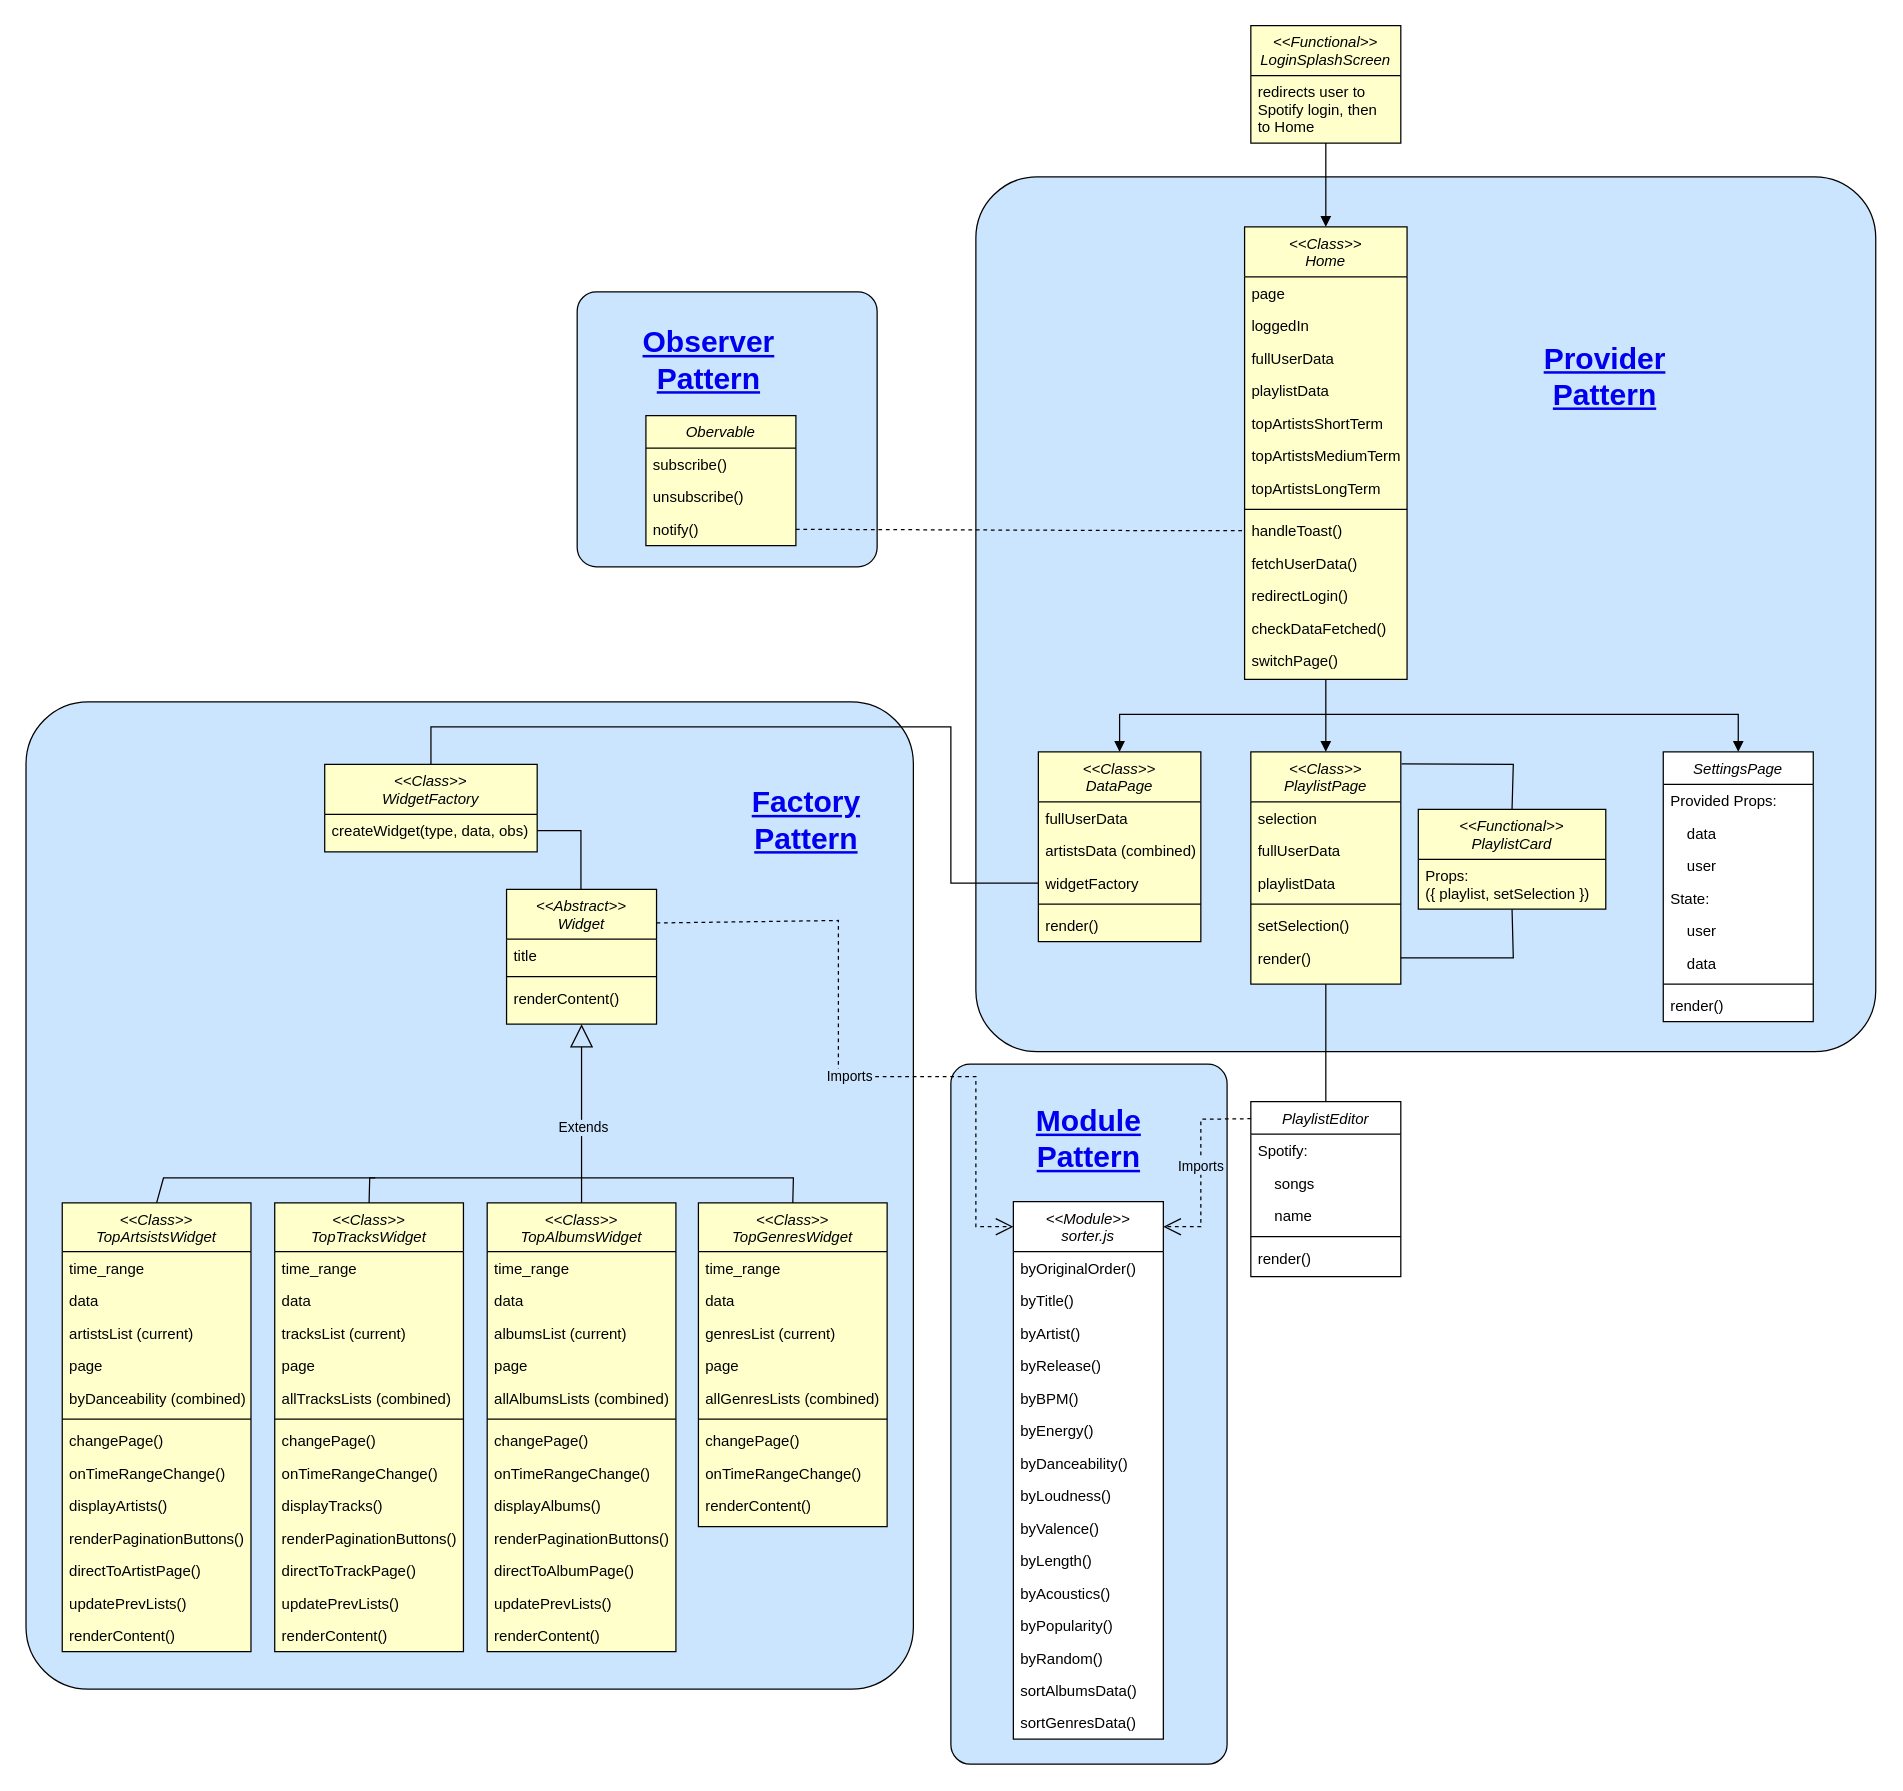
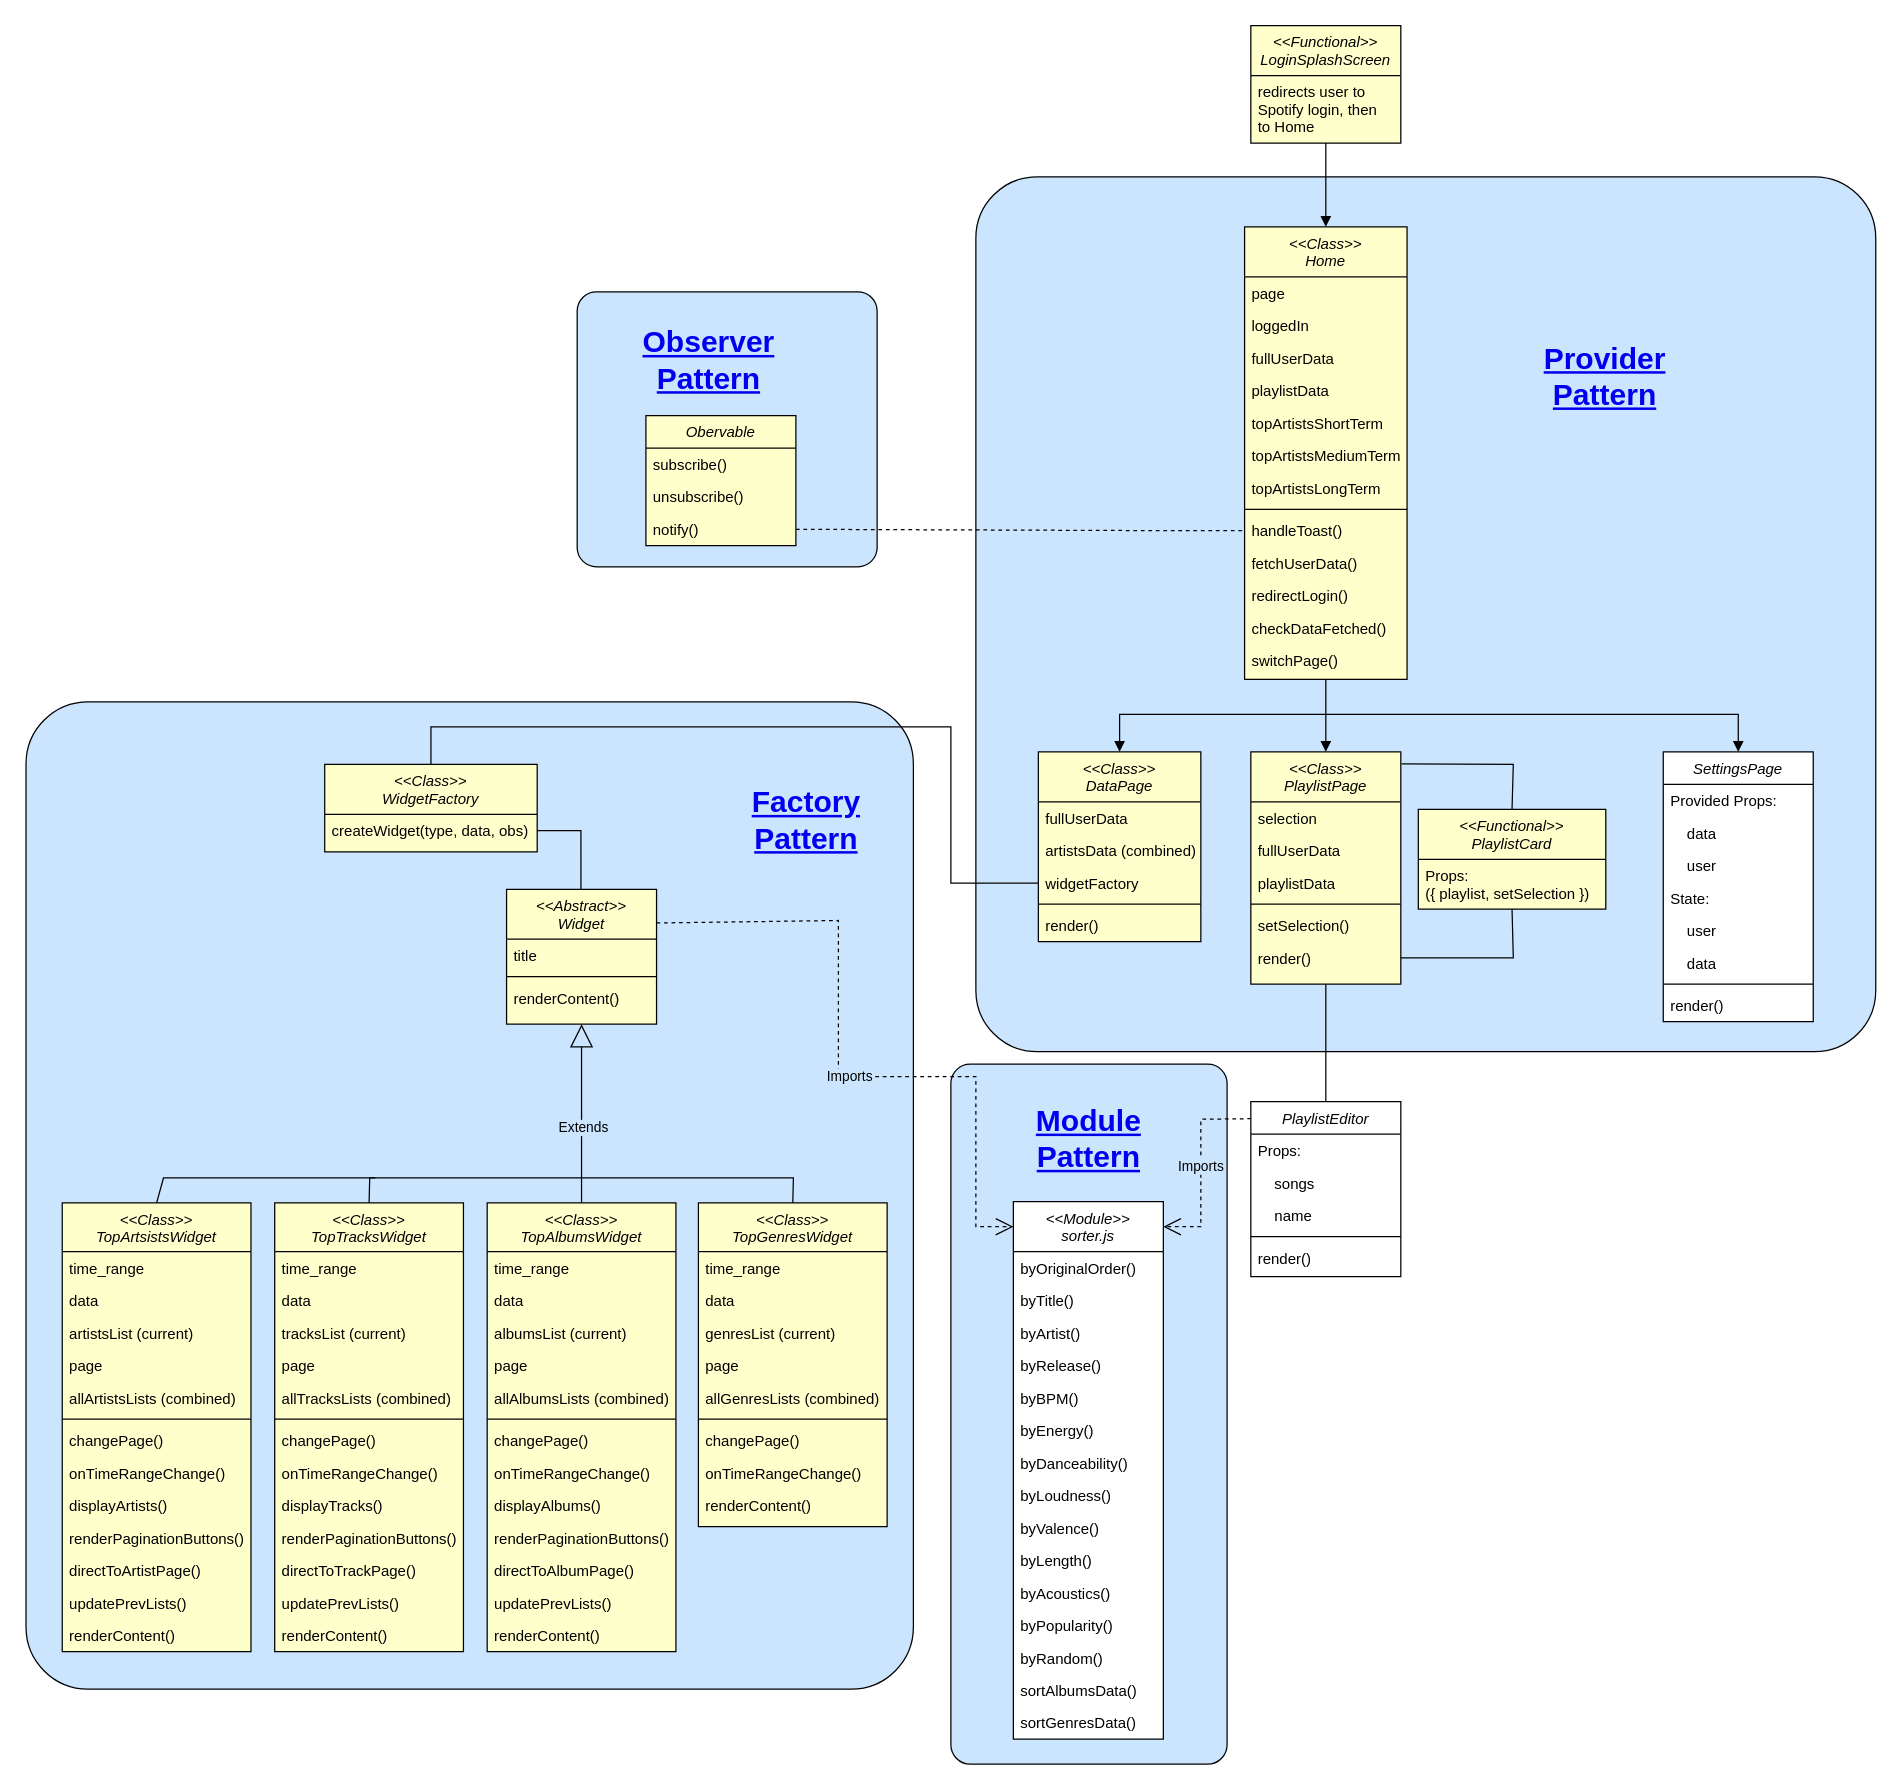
node "Spotify:": label "Spotify:" -> "Props:"
node "byDanceability (combined)": label "byDanceability (combined)" -> "allArtistsLists (combined)"
